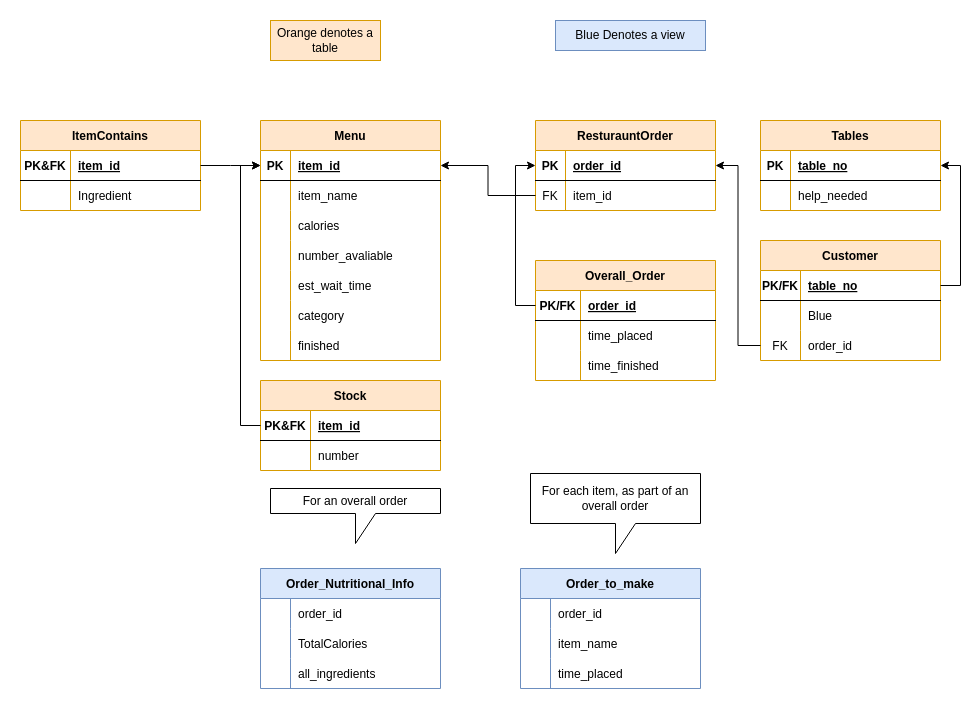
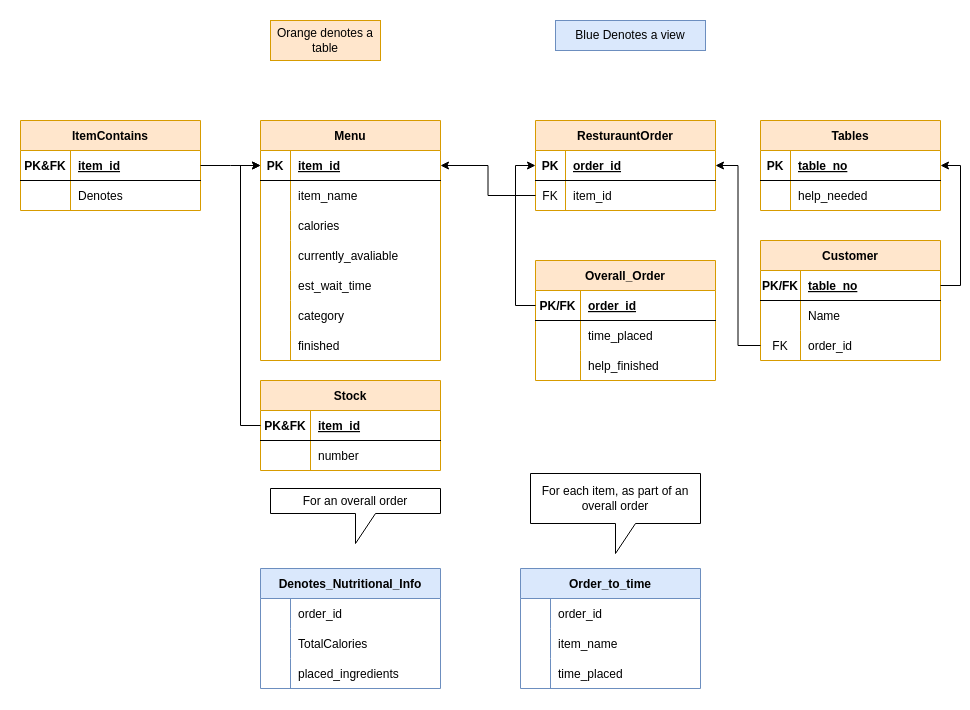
node "Ingredient": label "Ingredient" -> "Denotes"
node "number_avaliable": label "number_avaliable" -> "currently_avaliable"
node "Blue": label "Blue" -> "Name"
node "time_finished": label "time_finished" -> "help_finished"
node "Order_Nutritional_Info": label "Order_Nutritional_Info" -> "Denotes_Nutritional_Info"
node "Order_to_make": label "Order_to_make" -> "Order_to_time"
node "all_ingredients": label "all_ingredients" -> "placed_ingredients"
